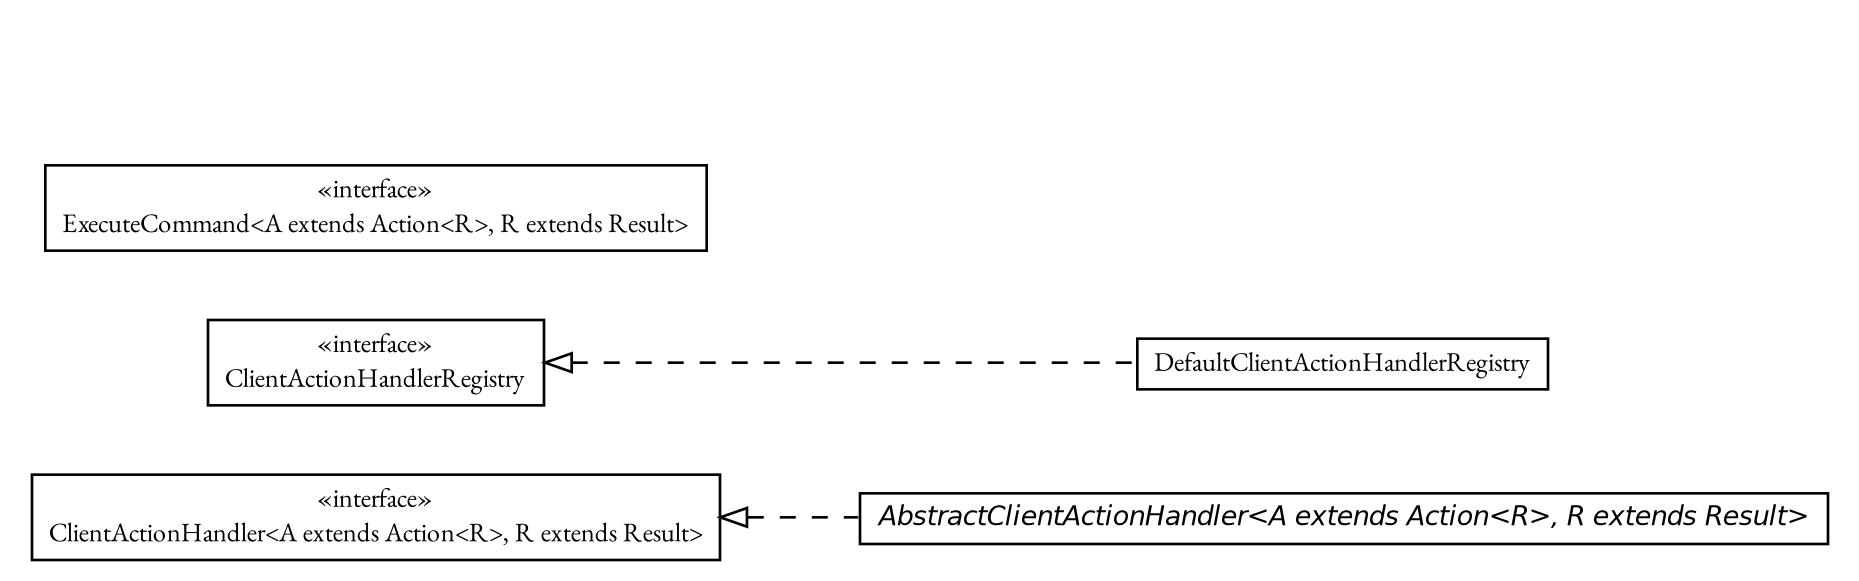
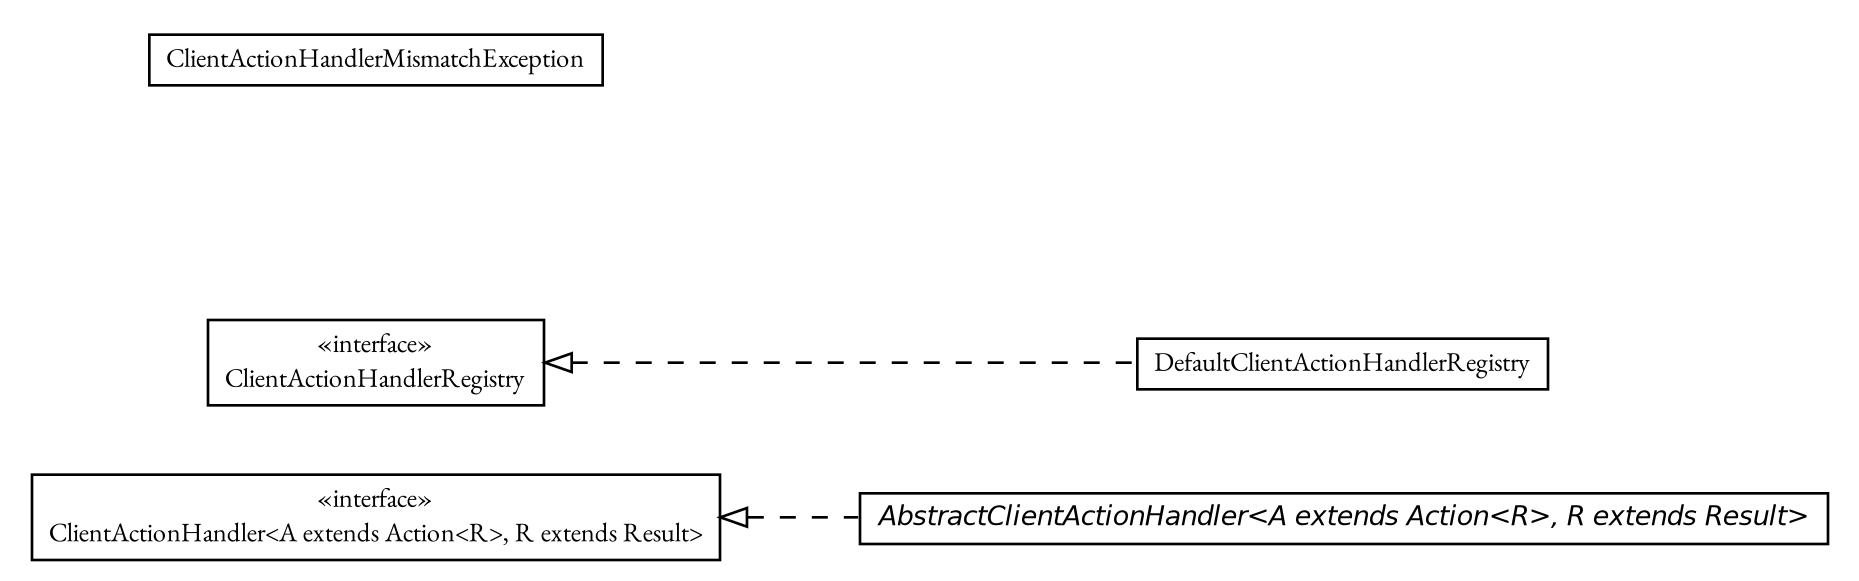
node "ClientActionHandlerMismatchException": added
node "ExecuteCommand<A extends Action<R>, R extends Result>": removed
